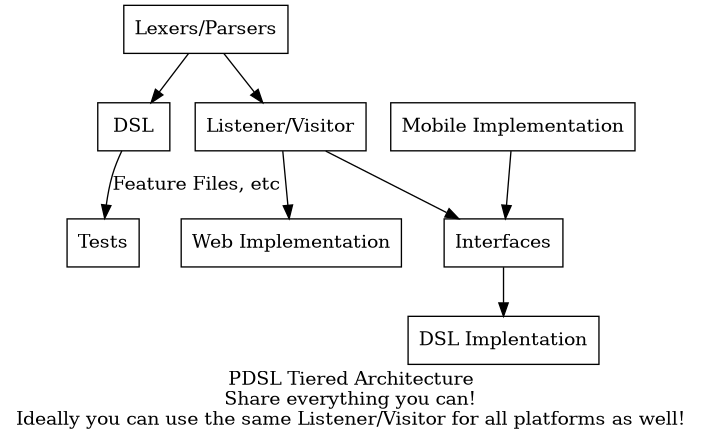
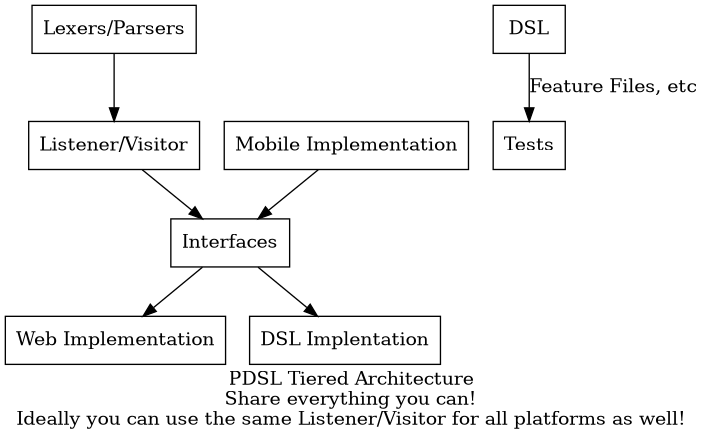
edge "Lexers/Parsers" -> "DSL": removed
edge "Listener/Visitor" -> "Web Implementation": now "Interfaces" -> "Web Implementation"
